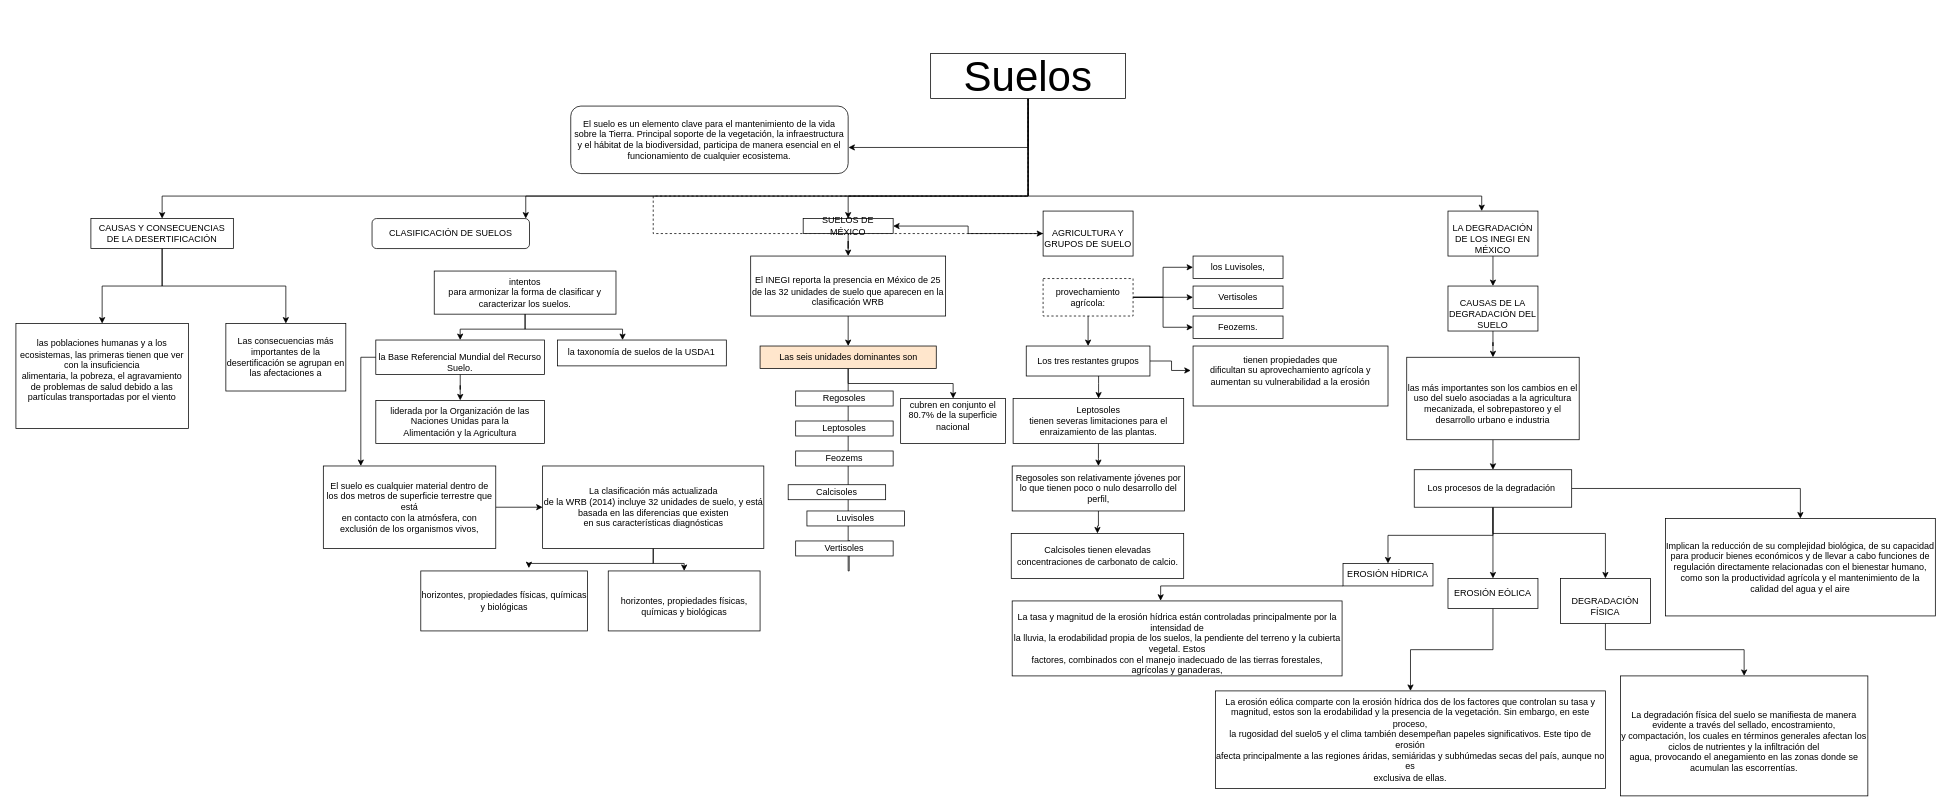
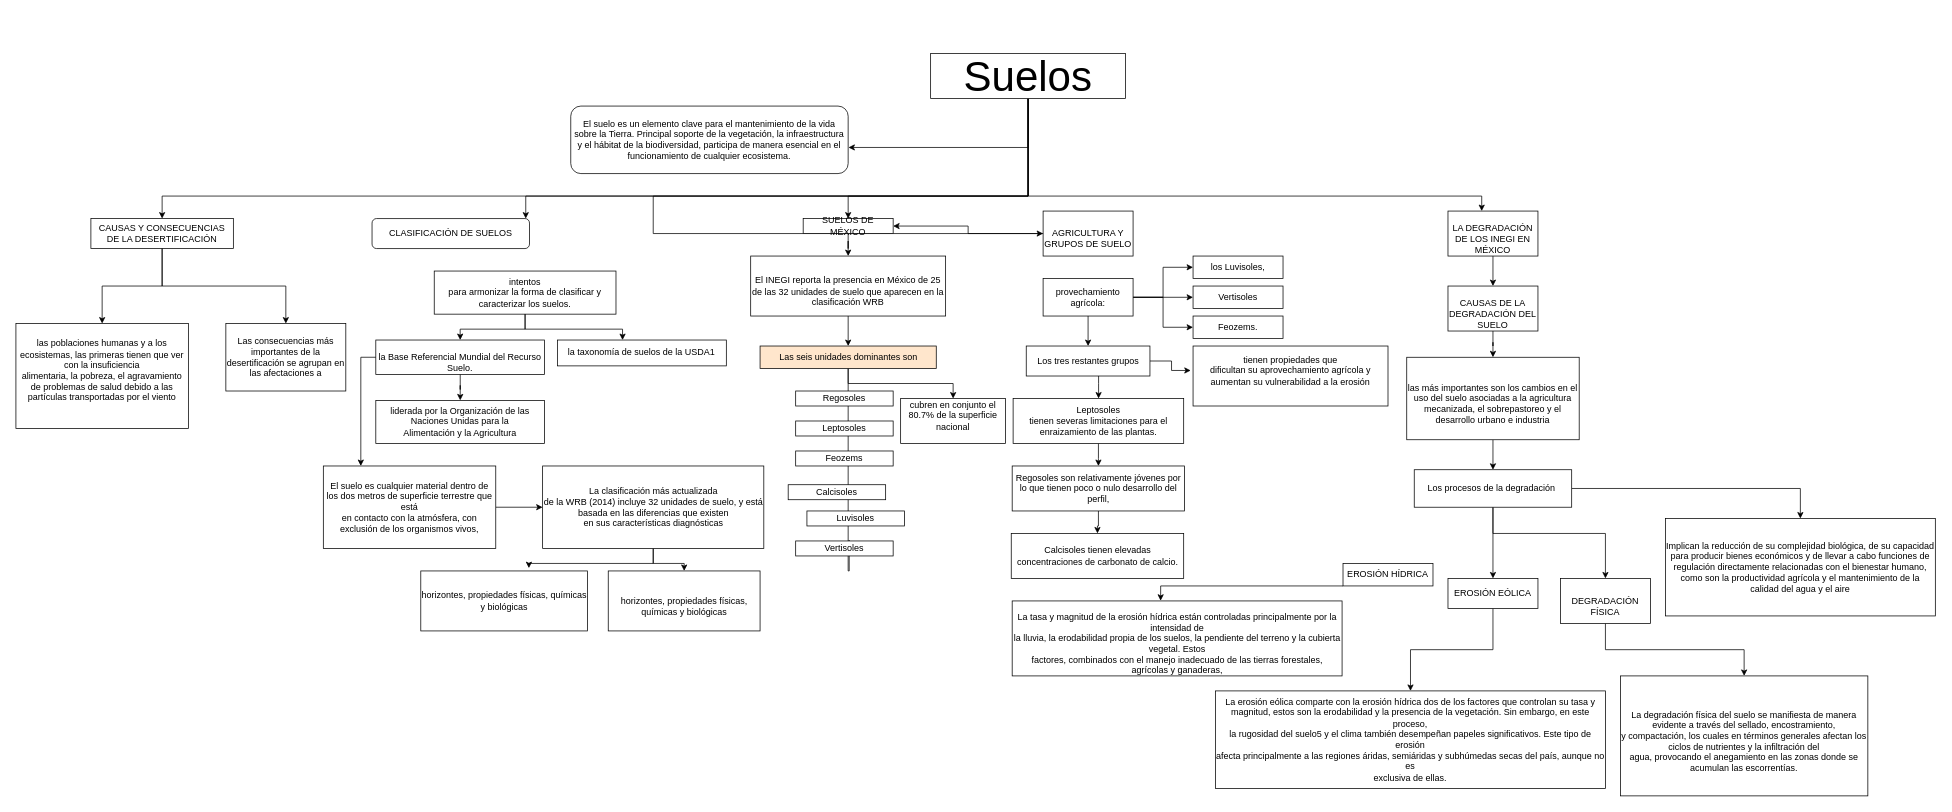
edge "Suelos" -> "AGRICULTURA Y GRUPOS DE SUELO": style dashed -> solid
node "provechamiento agrícola:": style dashed -> solid
edge "Los procesos de la degradación" -> "EROSIÓN HÍDRICA": removed
